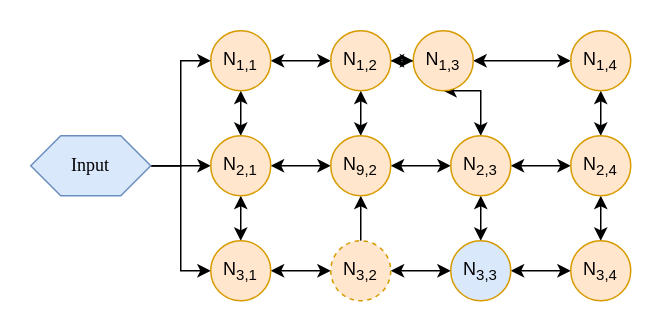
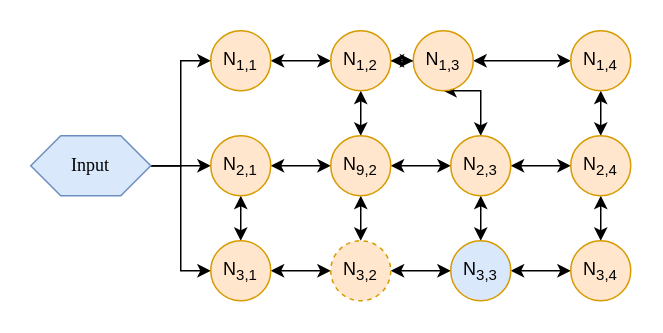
edge "N1,1" -- "N2,1": removed
edge "N3,2" -> "N9,2": arrowhead none -> classic
